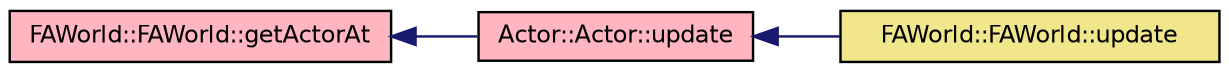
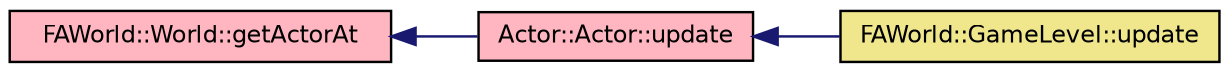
node "FAWorld::FAWorld::getActorAt": label "FAWorld::FAWorld::getActorAt" -> "FAWorld::World::getActorAt"
node "FAWorld::FAWorld::update": label "FAWorld::FAWorld::update" -> "FAWorld::GameLevel::update"
